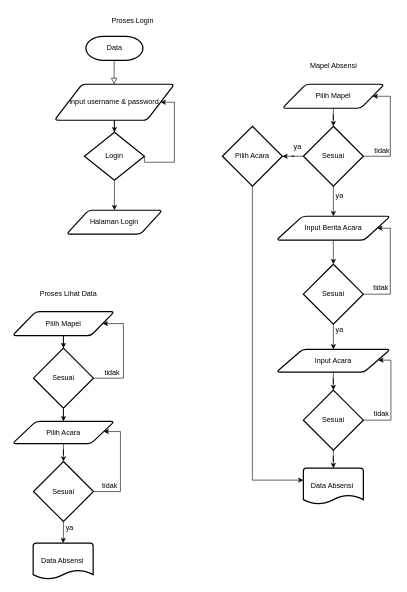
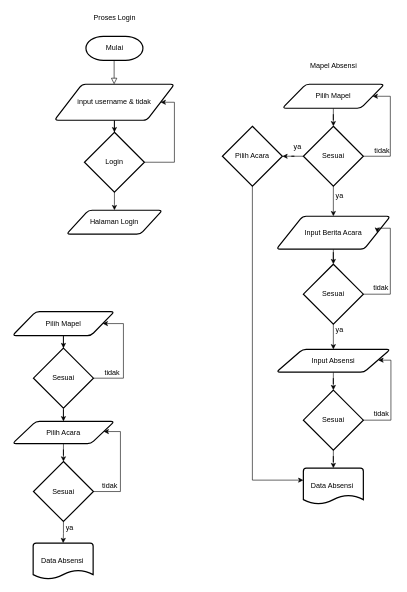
node "Proses Login": moved (132, 21) -> (114, 18)
node "Data": label "Data" -> "Mulai"
node "input username & password": label "input username & password" -> "input username & tidak"
node "Login": size 60x48 -> 60x60
node "Input Berita Acara": size 114x24 -> 114x33
node "Proses Lihat Data": removed
node "Input Acara": label "Input Acara" -> "Input Absensi"
